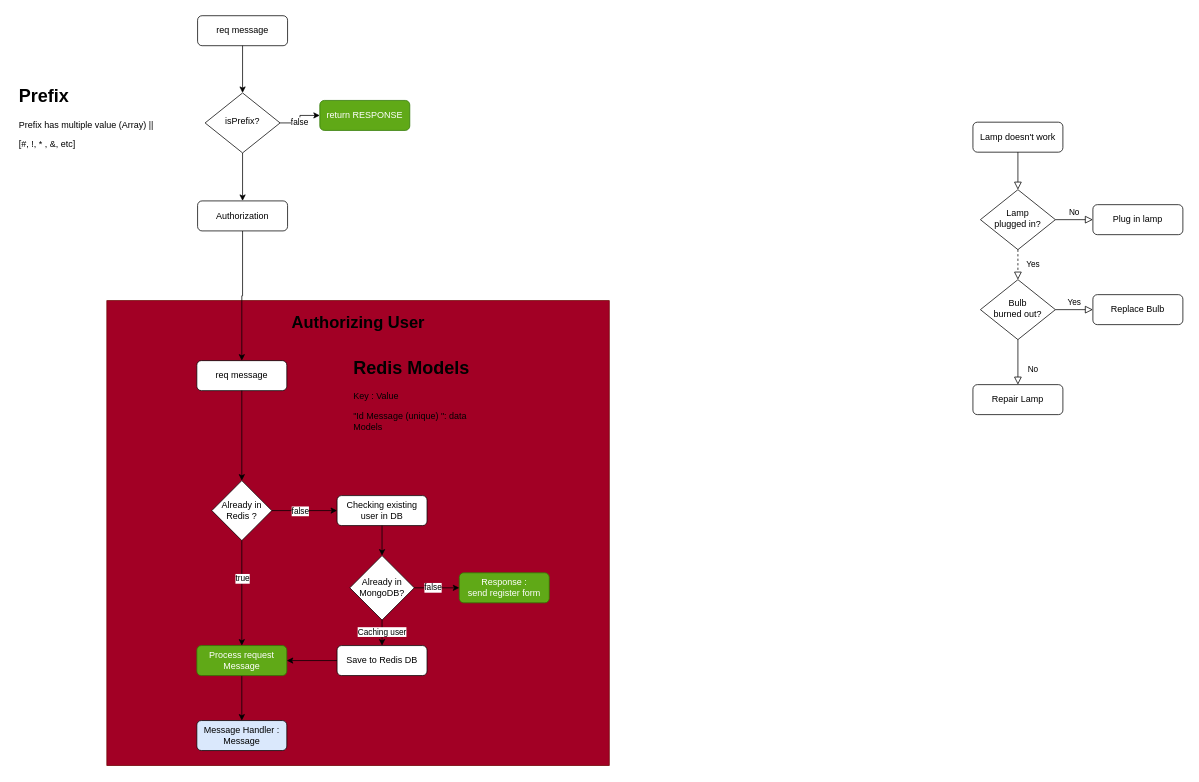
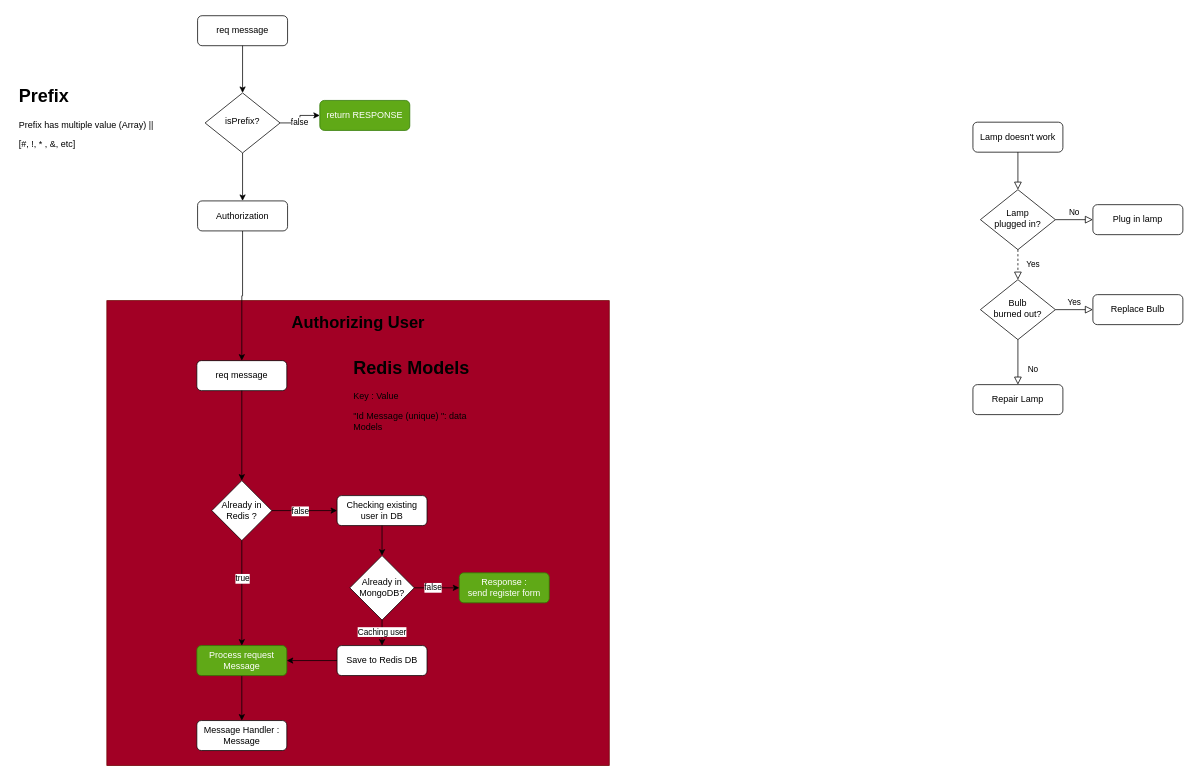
node "Message Handler : Message": fillcolor #dae8fc -> #ffffff
